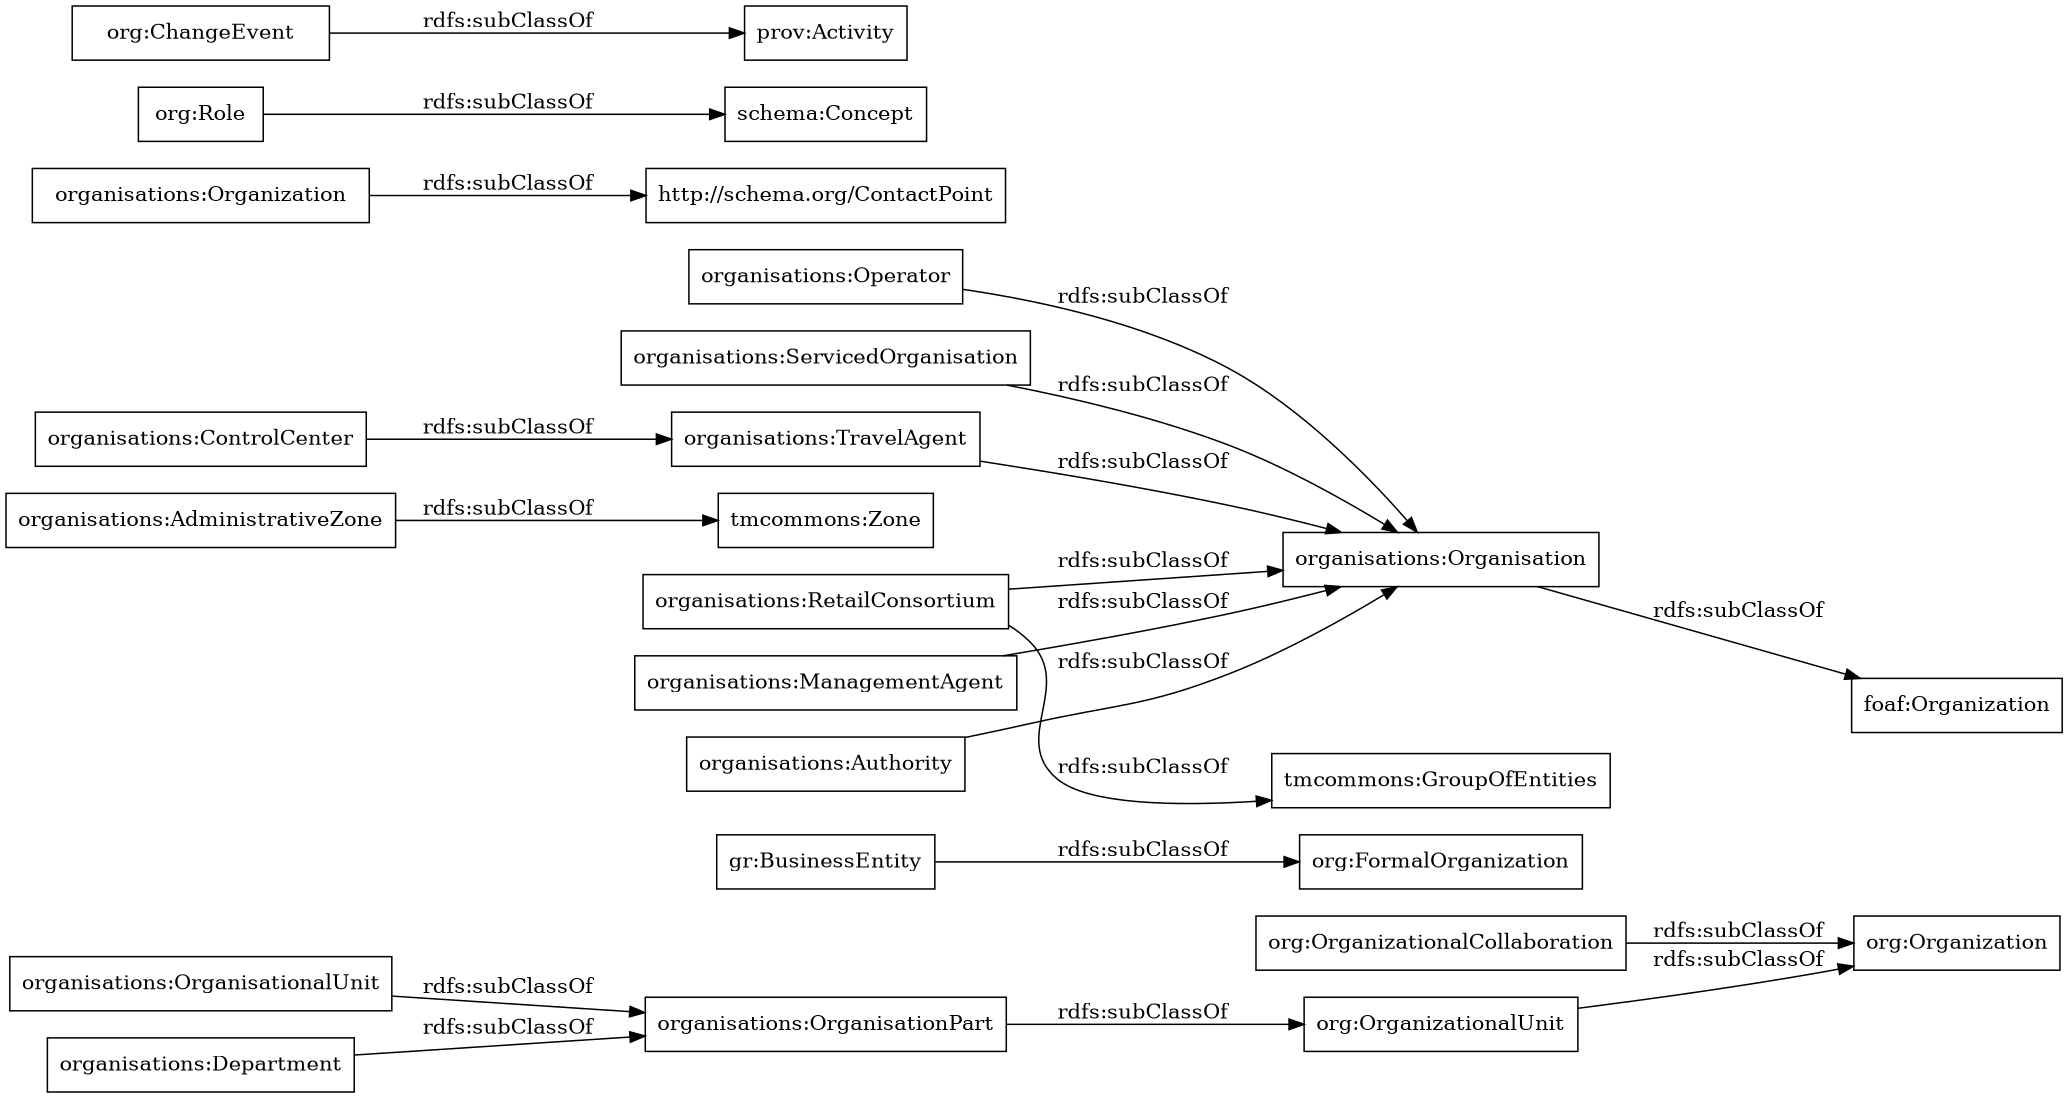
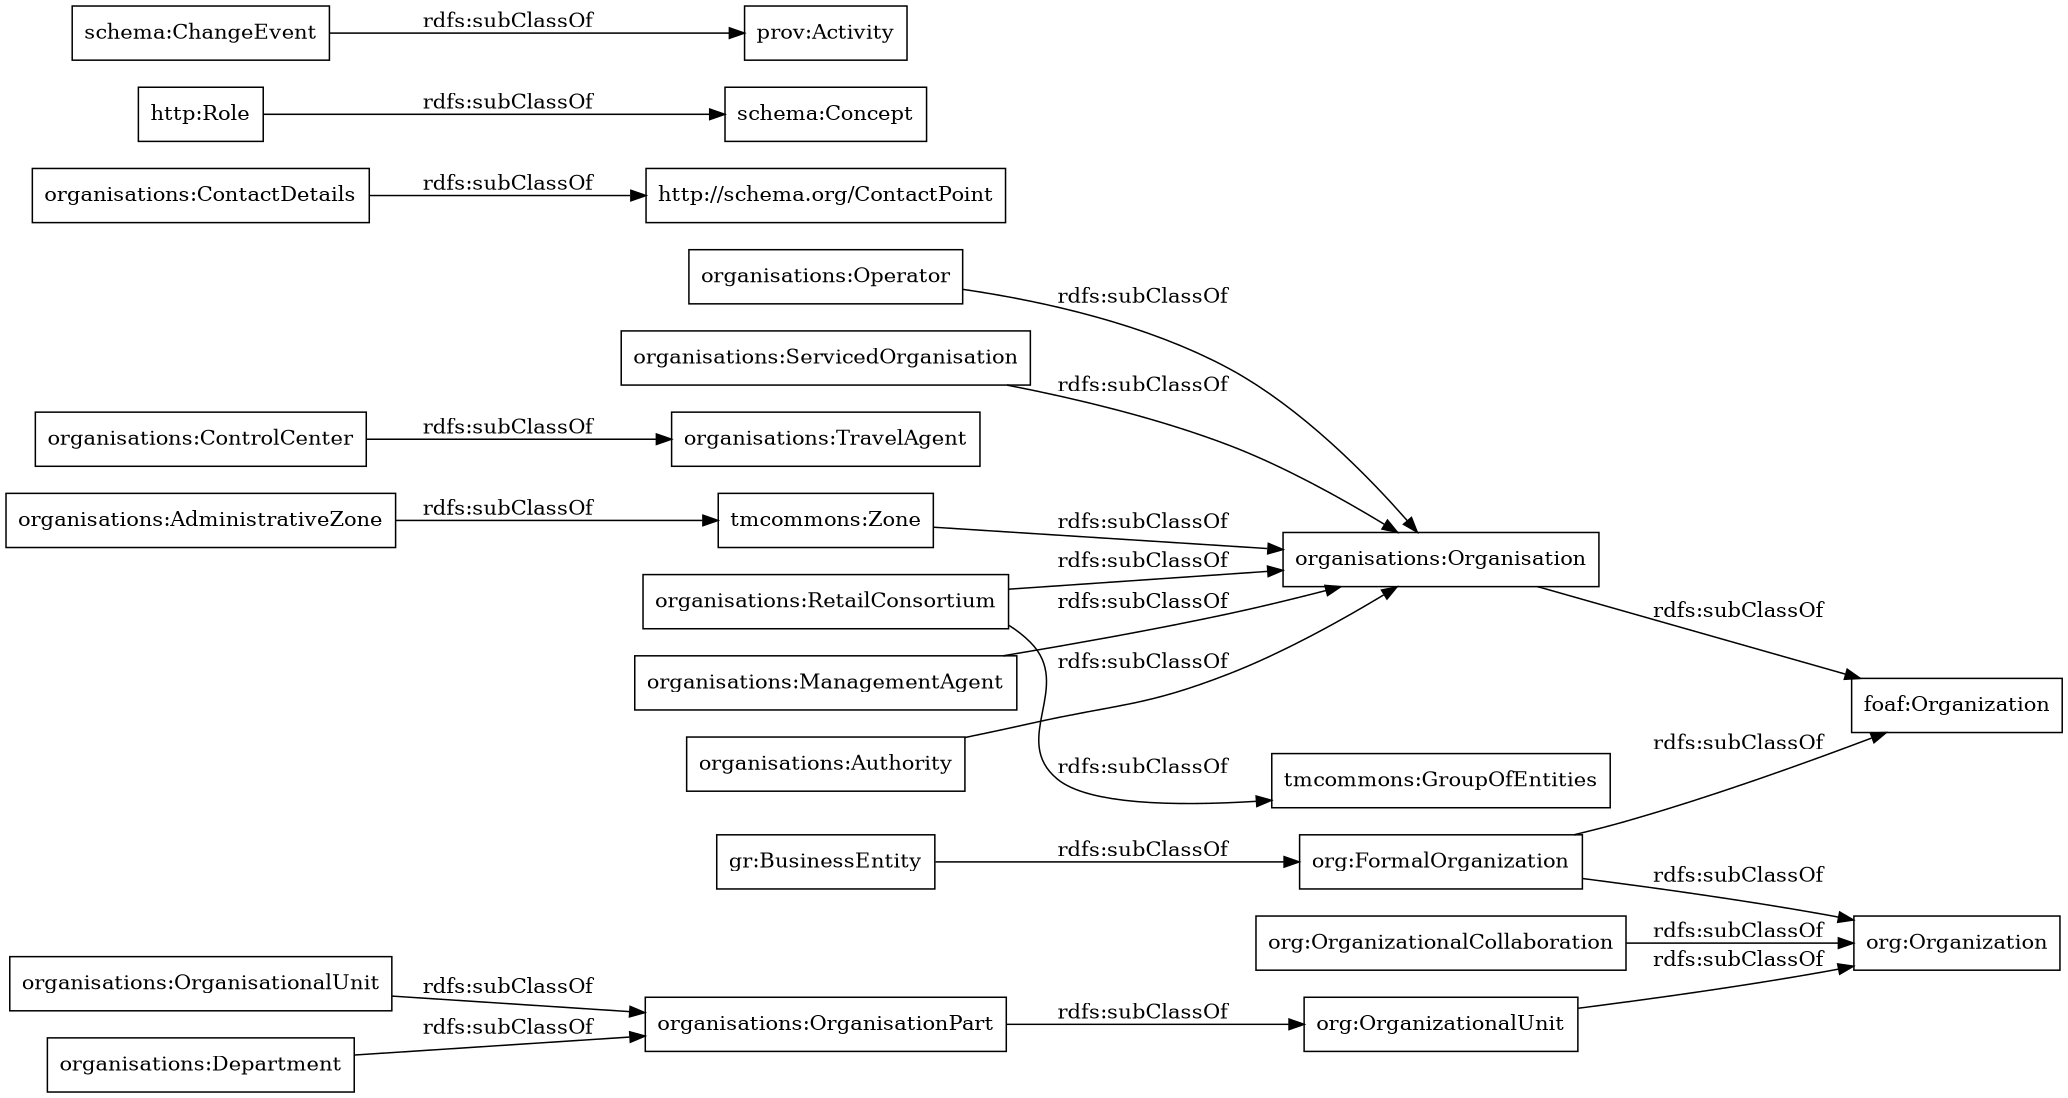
node "org:ChangeEvent": label "org:ChangeEvent" -> "schema:ChangeEvent"
node "org:Role": label "org:Role" -> "http:Role"
node "organisations:Organization": label "organisations:Organization" -> "organisations:ContactDetails"
edge "organisations:TravelAgent" -> "organisations:Organisation": now "tmcommons:Zone" -> "organisations:Organisation"
edge "org:FormalOrganization" -> "foaf:Organization": added, label "rdfs:subClassOf"
edge "org:FormalOrganization" -> "org:Organization": added, label "rdfs:subClassOf"
